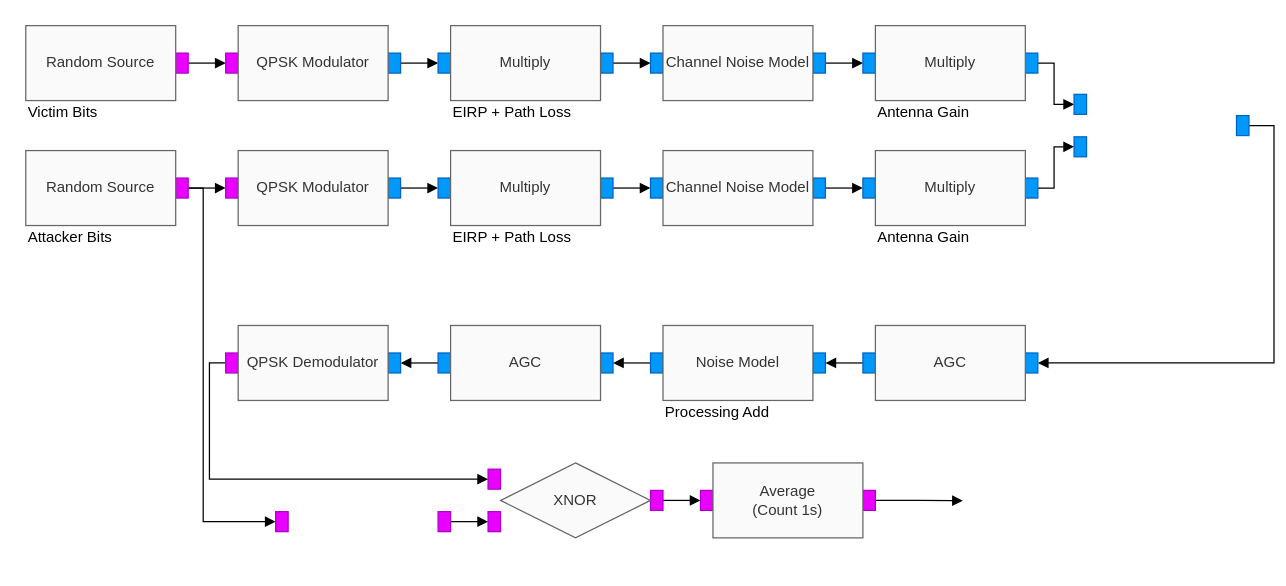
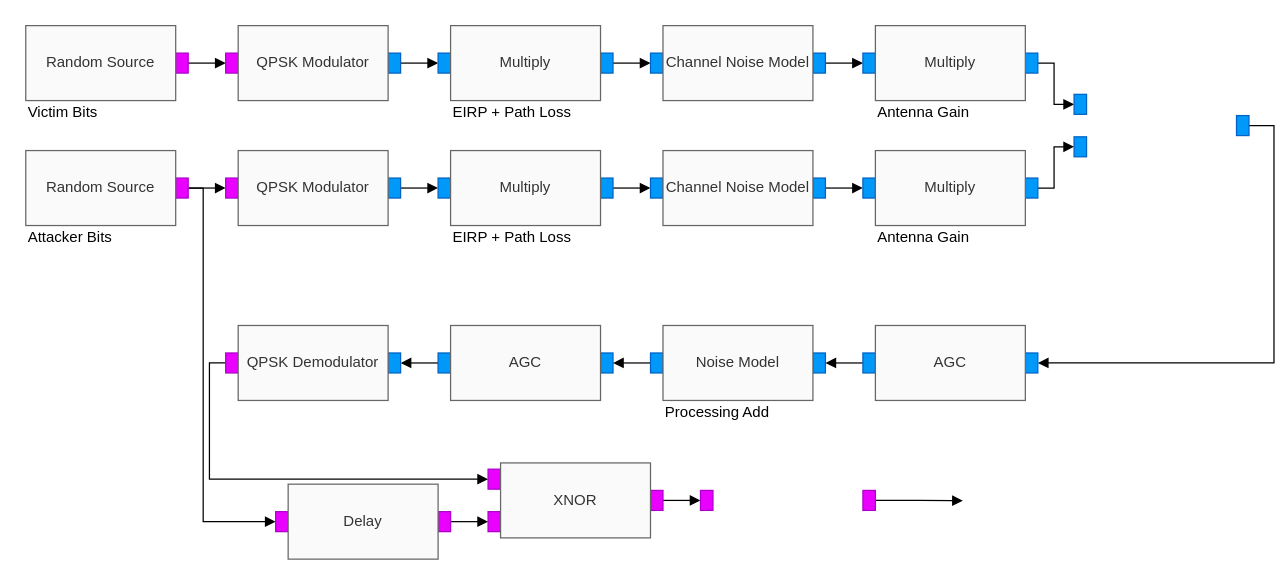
node "XNOR": shape diamond -> rectangle
node "Average (Count 1s)": removed
node "Delay": added
